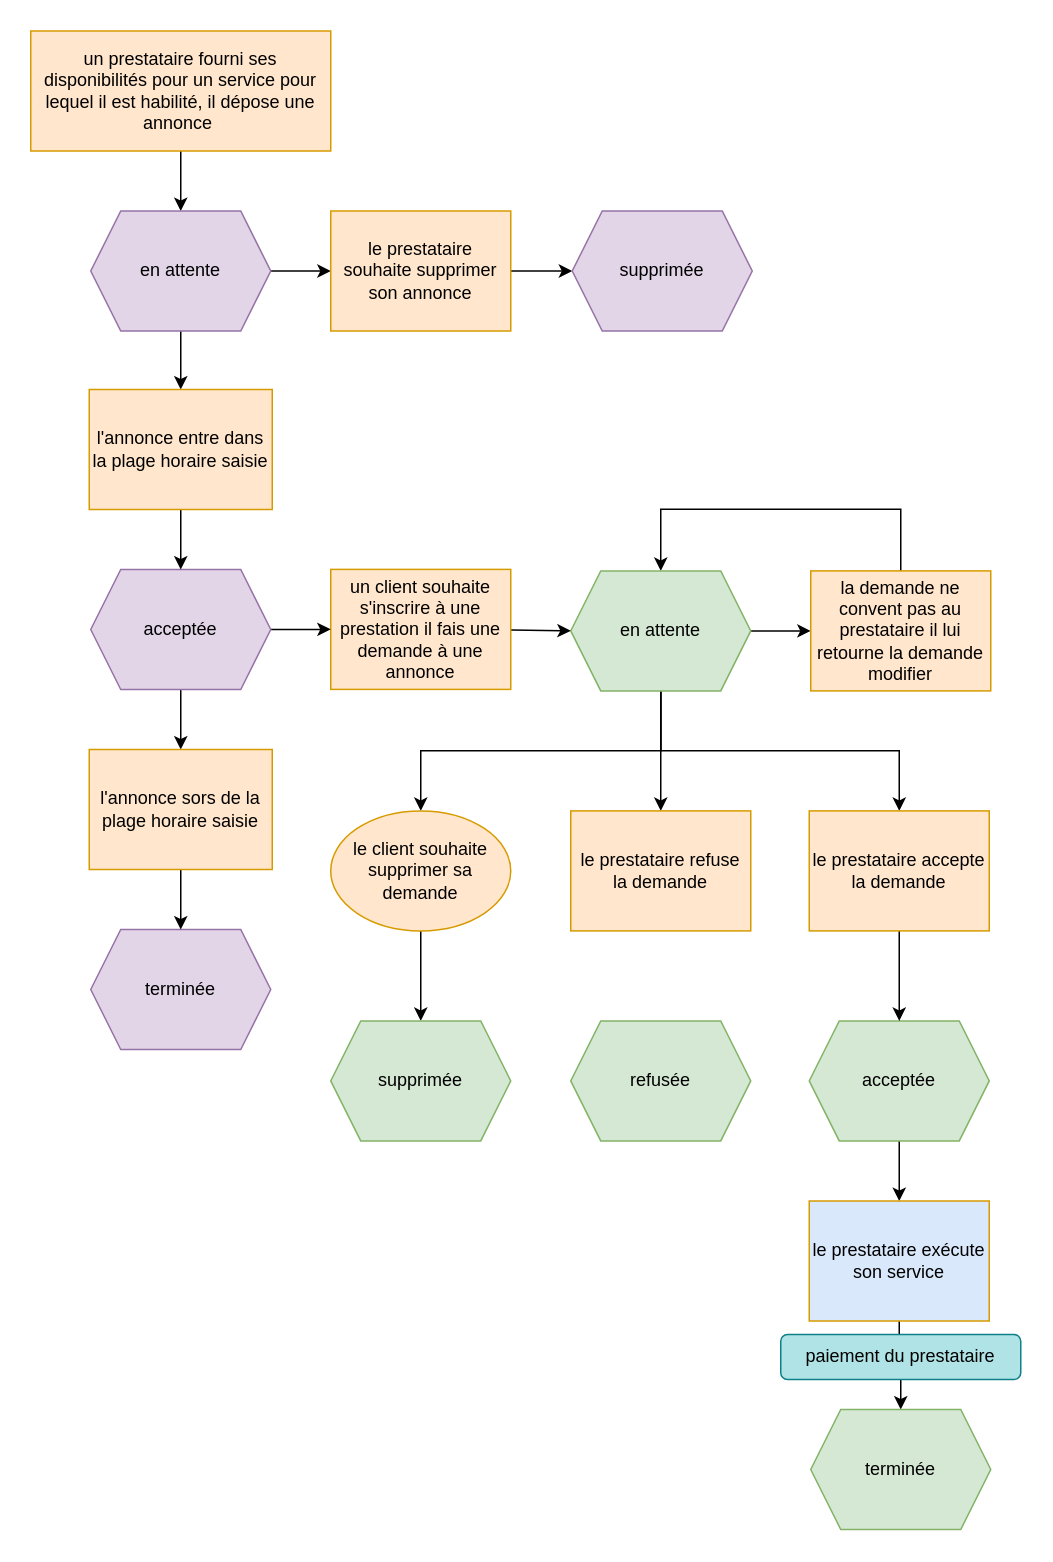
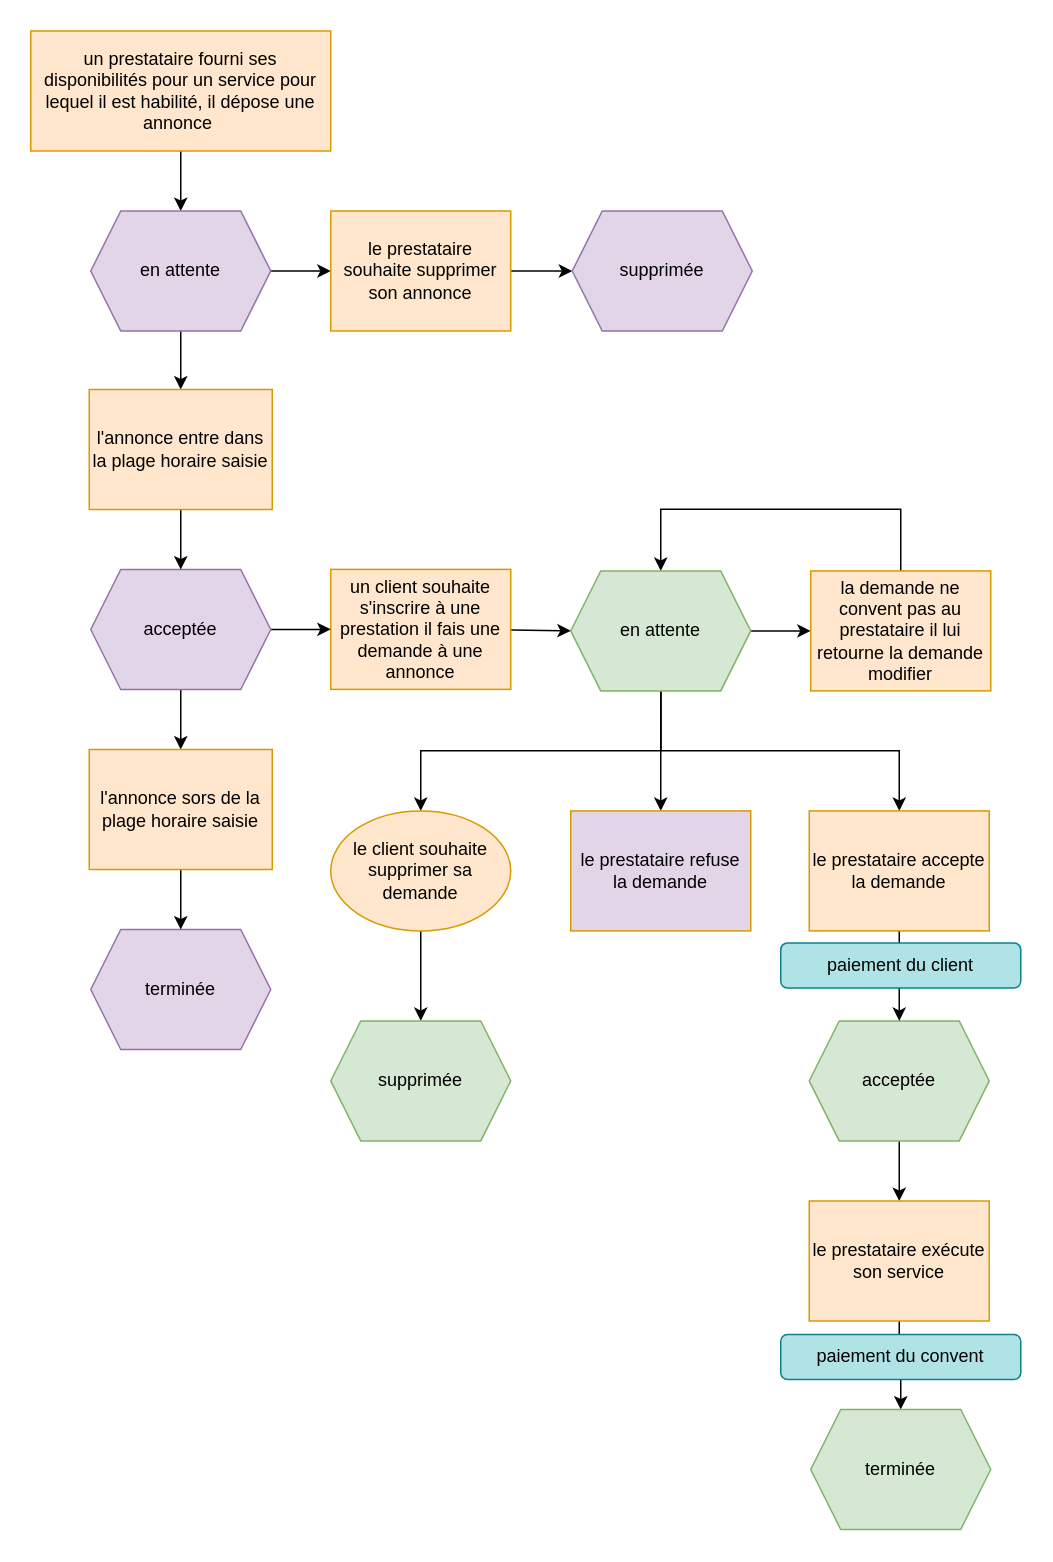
node "le prestataire refuse la demande": fillcolor #ffe6cc -> #e1d5e7
node "paiement du client": added
node "refusée": removed
node "le prestataire exécute son service": fillcolor #dae8fc -> #ffe6cc
node "paiement du prestataire": label "paiement du prestataire" -> "paiement du convent"
